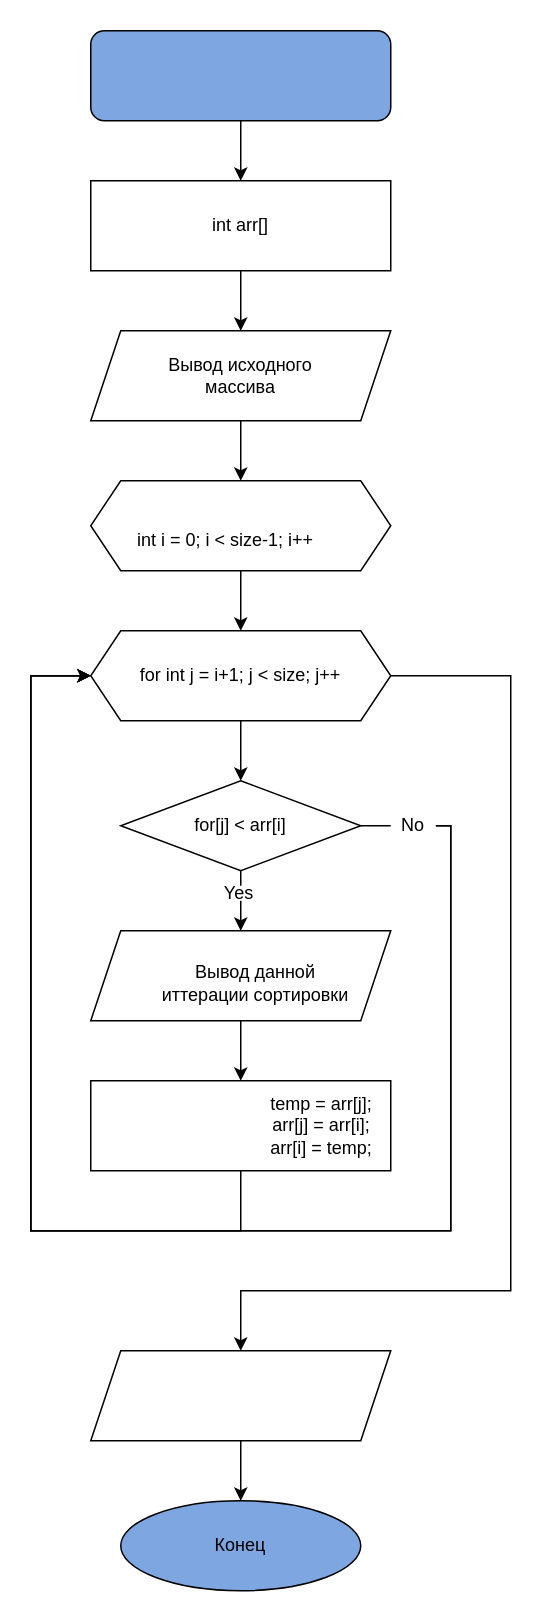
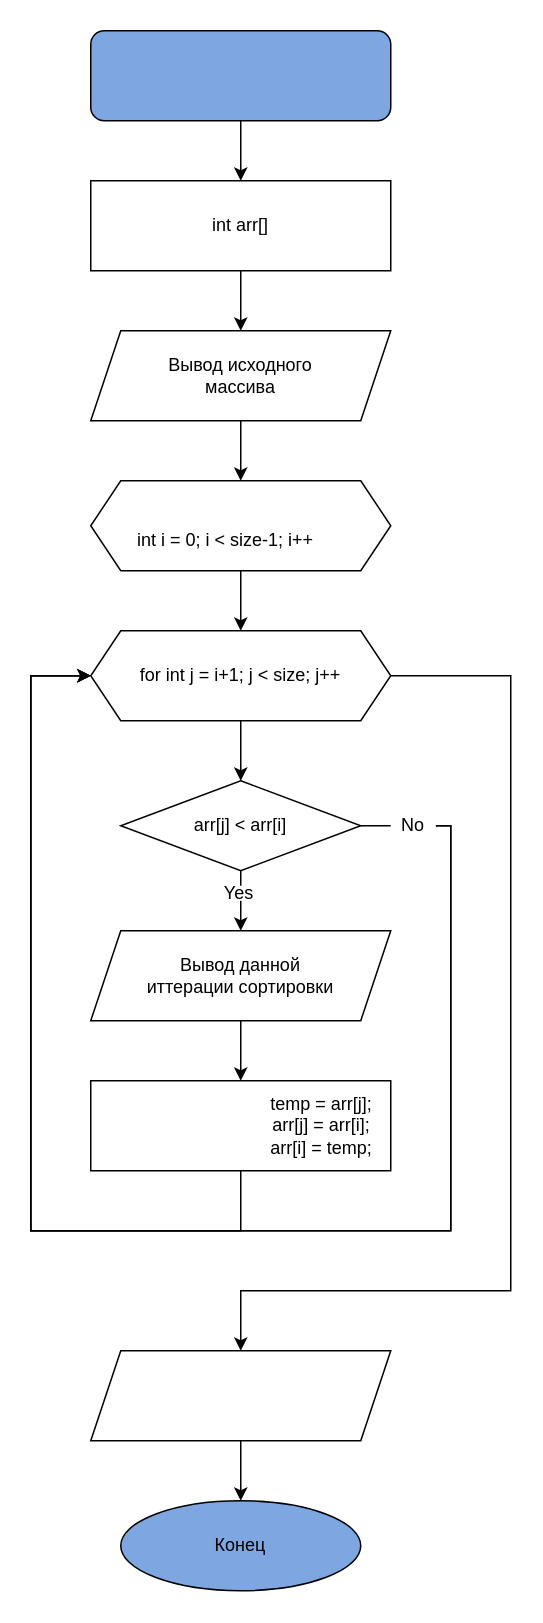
node "for[j] < arr[i]": label "for[j] < arr[i]" -> "arr[j] < arr[i]"
node "Вывод данной иттерации сортировки": moved (256, 983) -> (241, 976)
